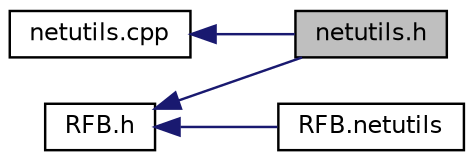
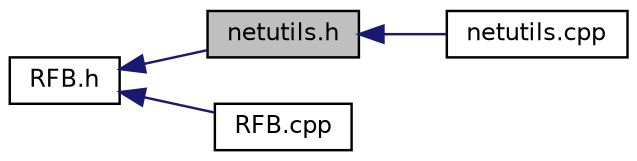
edge "netutils.h" -> "netutils.cpp": reversed
node "RFB.netutils": label "RFB.netutils" -> "RFB.cpp"
